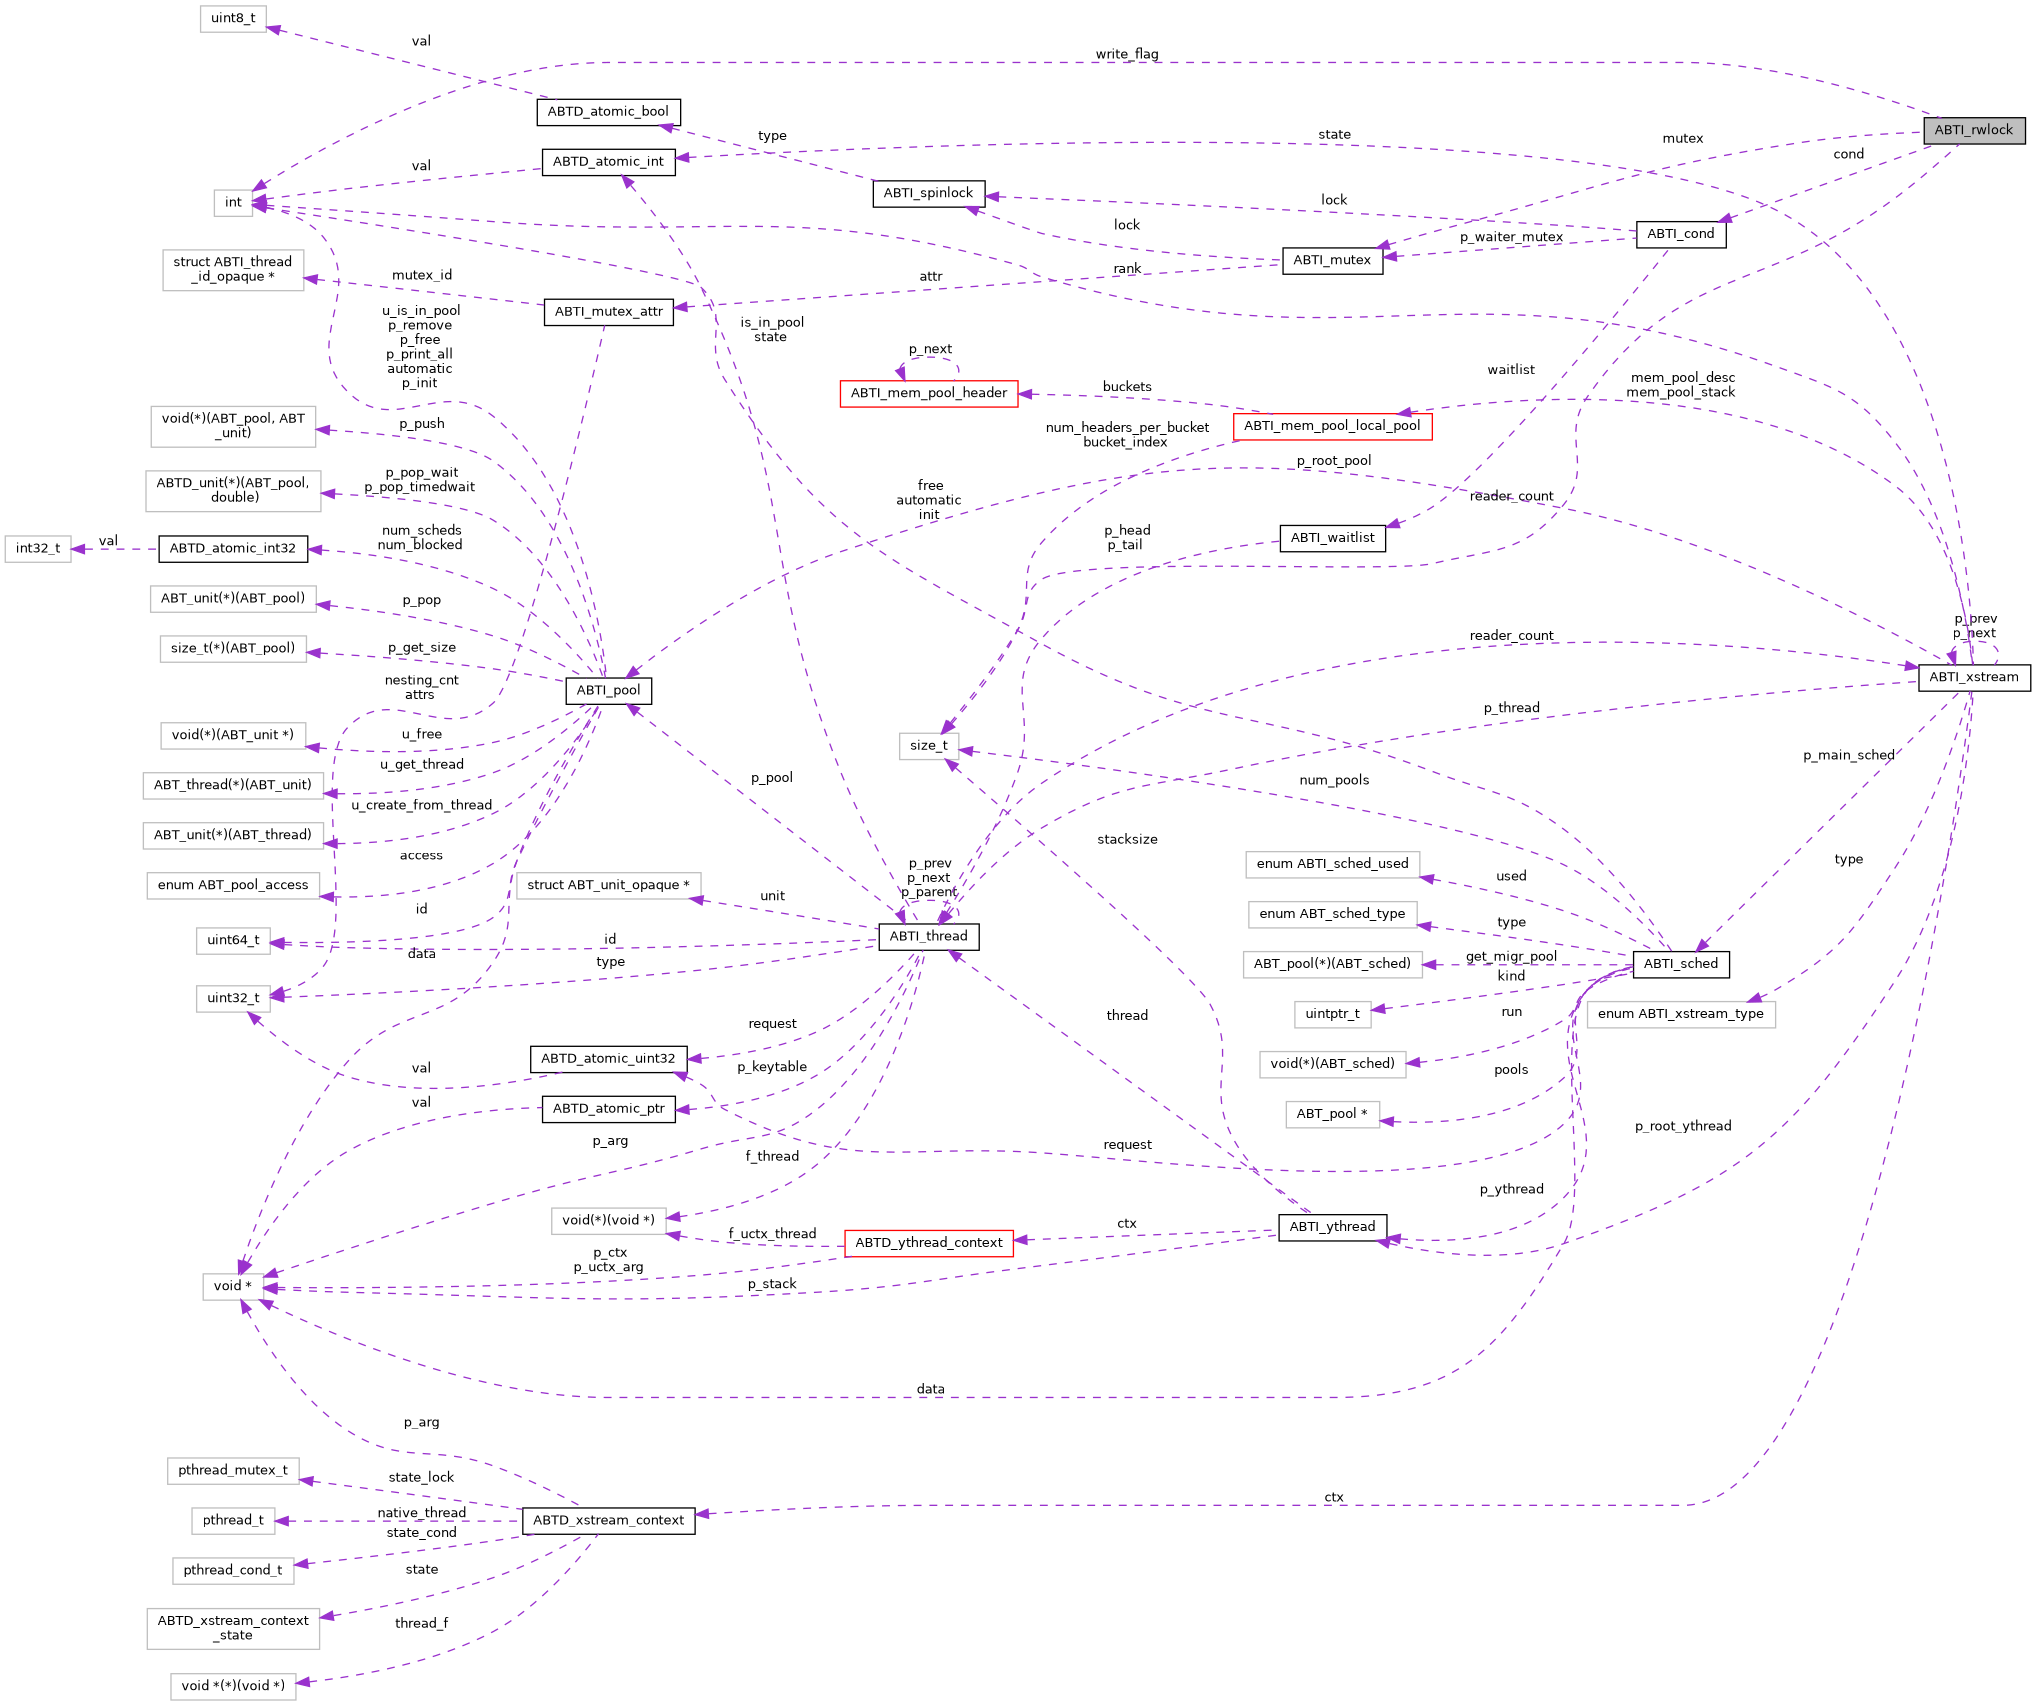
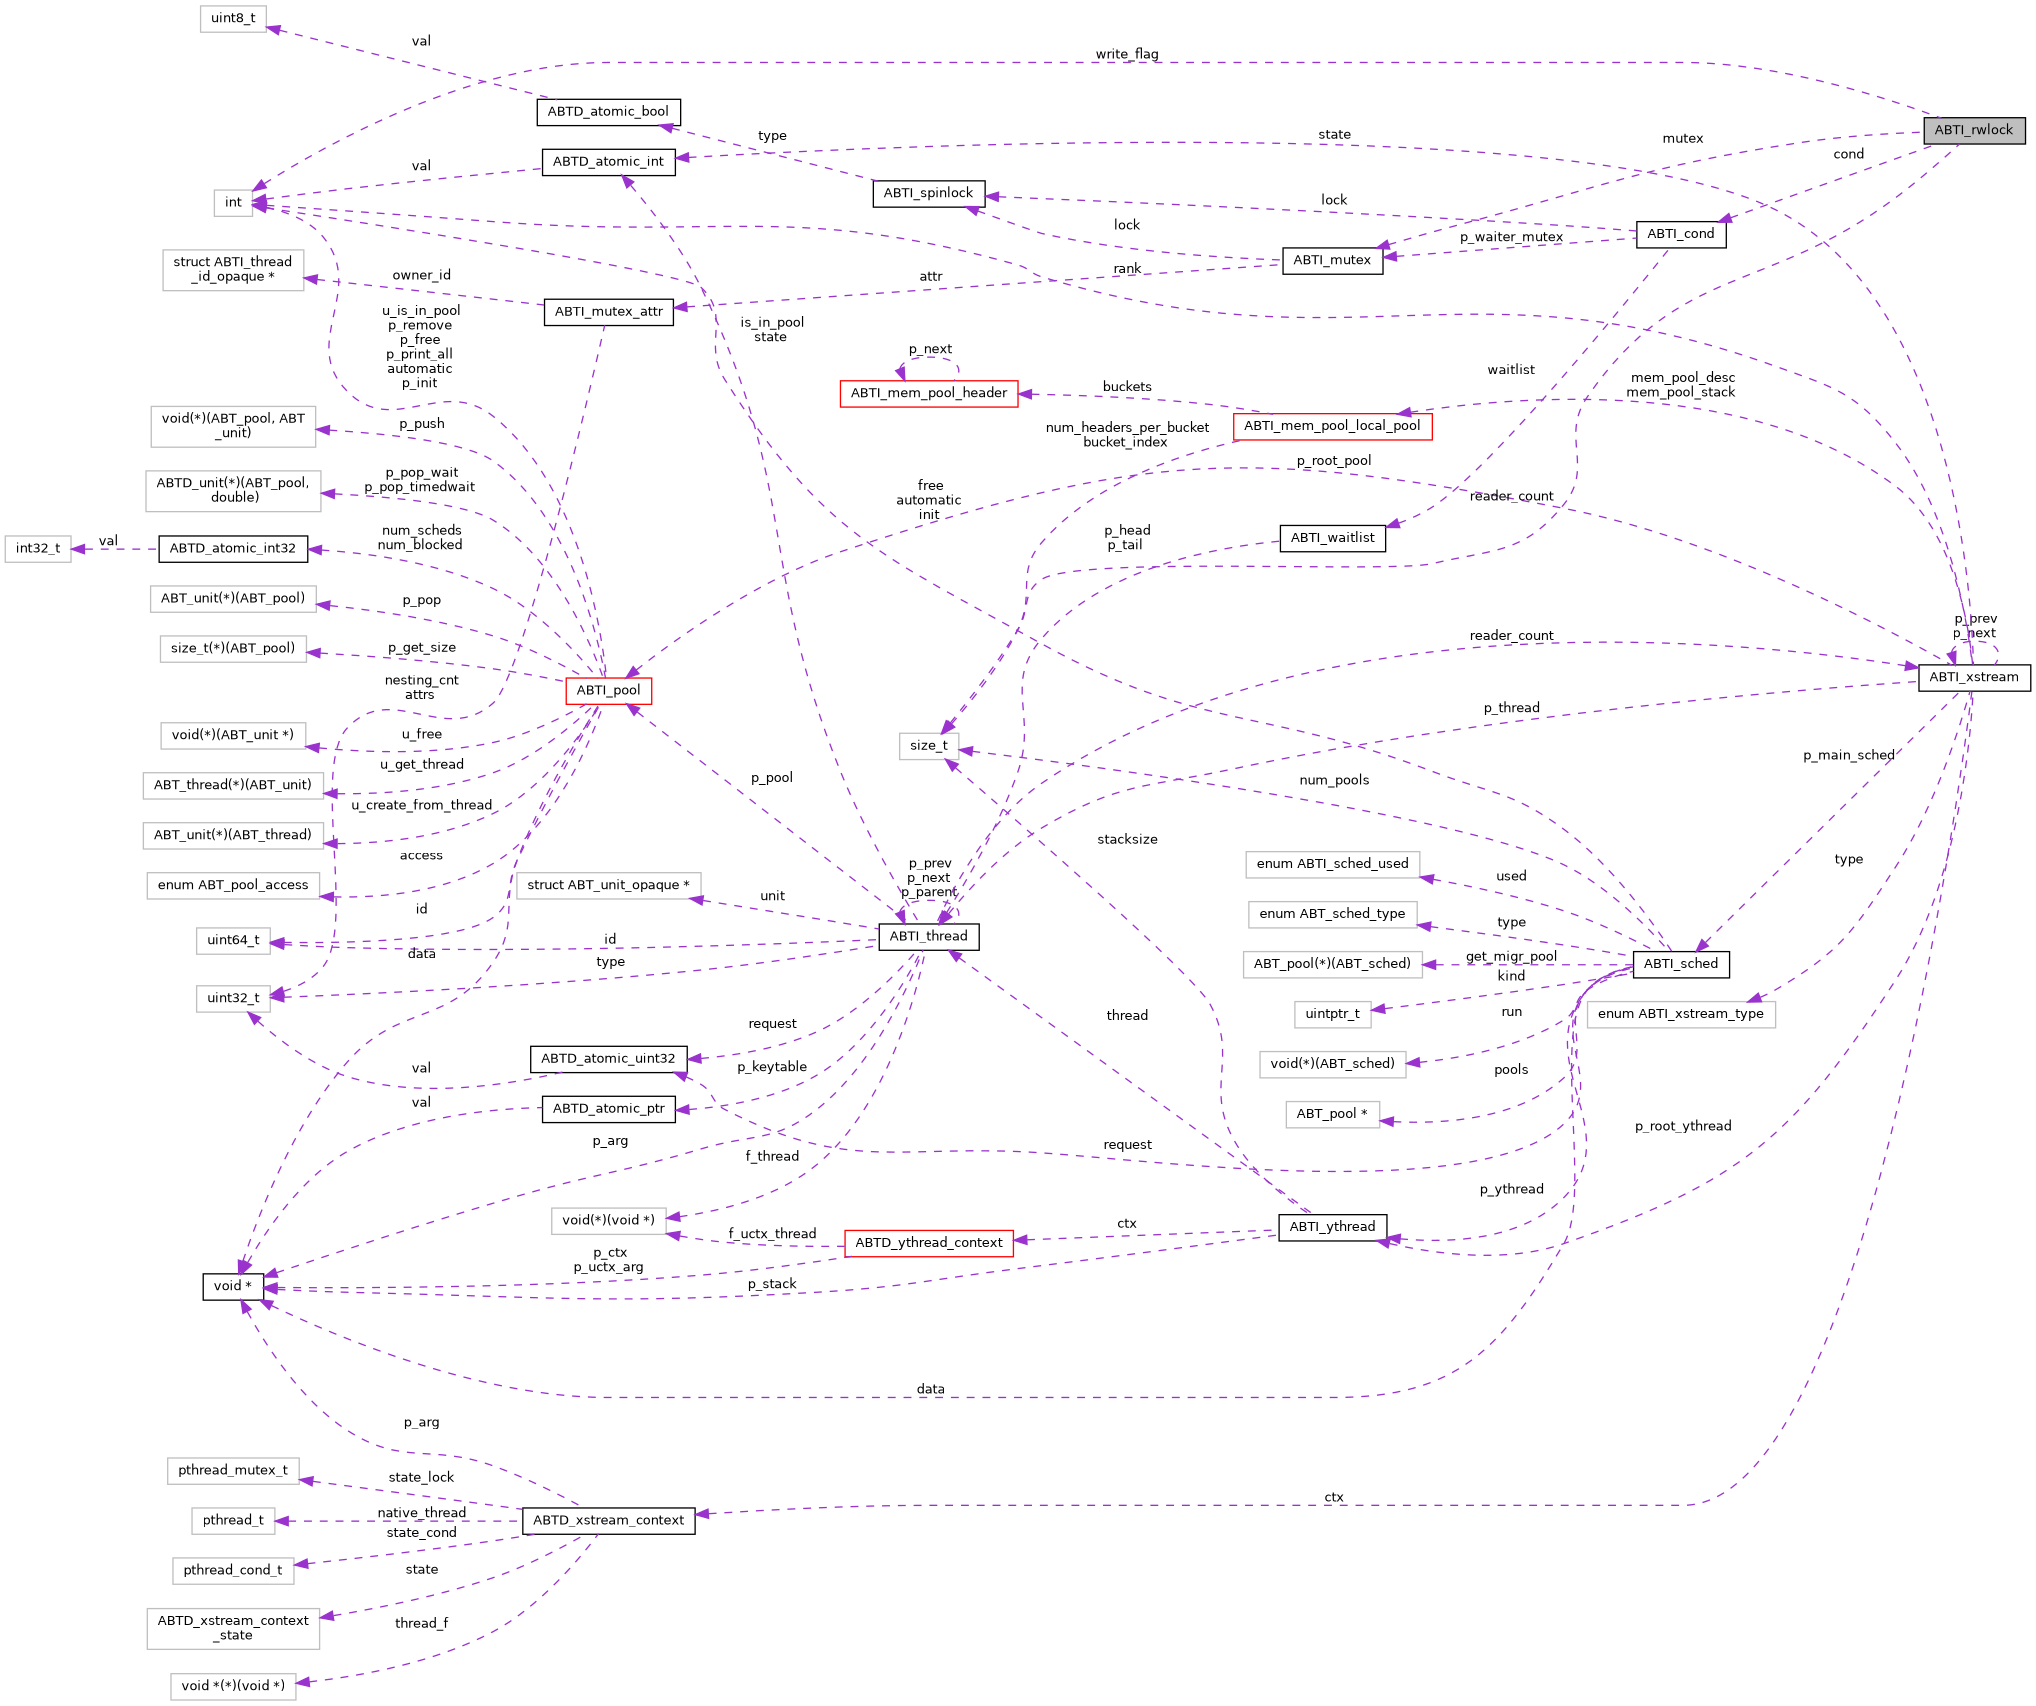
edge "ABTI_mutex_attr" -> "struct ABTI_thread _id_opaque *": label " mutex_id" -> " owner_id"
node "ABTI_pool": color black -> red
node "void *": color grey75 -> black
